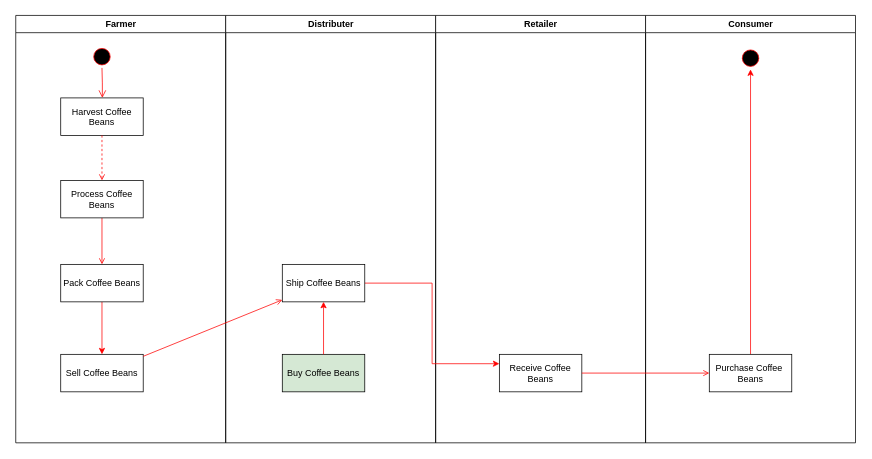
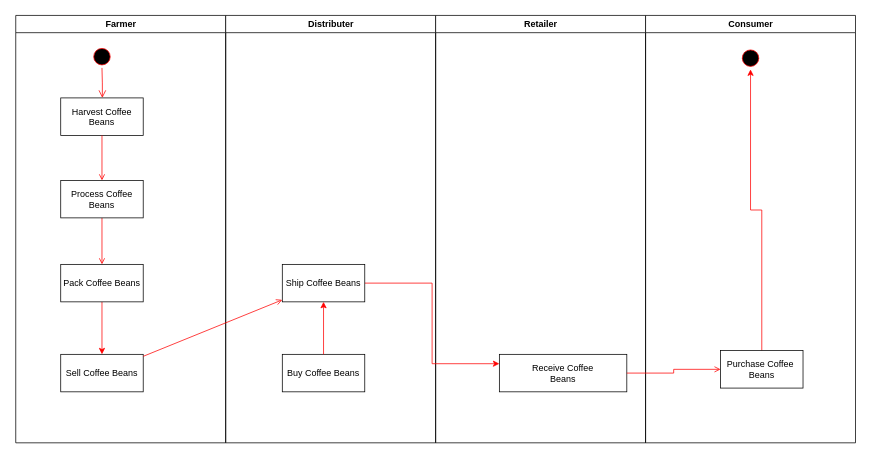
edge "Harvest Coffee Beans" -> "Process Coffee Beans": style dashed -> solid
node "Buy Coffee Beans": fillcolor #d5e8d4 -> #ffffff
node "Receive Coffee Beans": size 83x38 -> 128x38
node "Purchase Coffee Beans": moved (751, 373) -> (762, 369)
